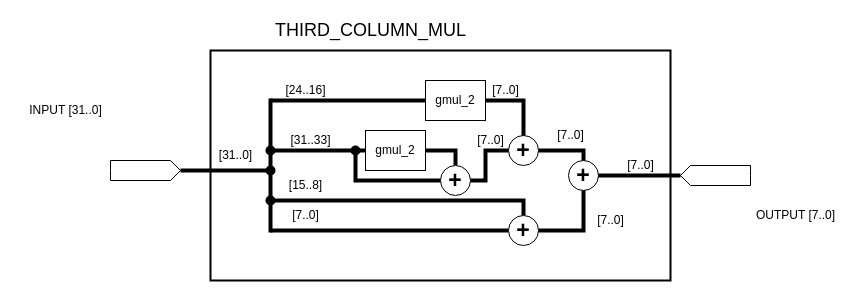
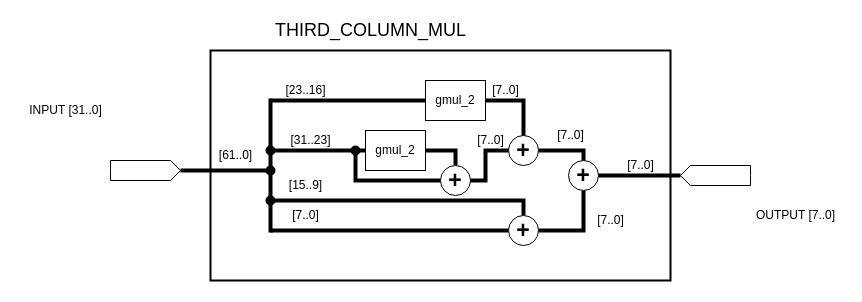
node "[24..16]": label "[24..16]" -> "[23..16]"
node "[31..33]": label "[31..33]" -> "[31..23]"
node "[31..0]": label "[31..0]" -> "[61..0]"
node "[15..8]": label "[15..8]" -> "[15..9]"
